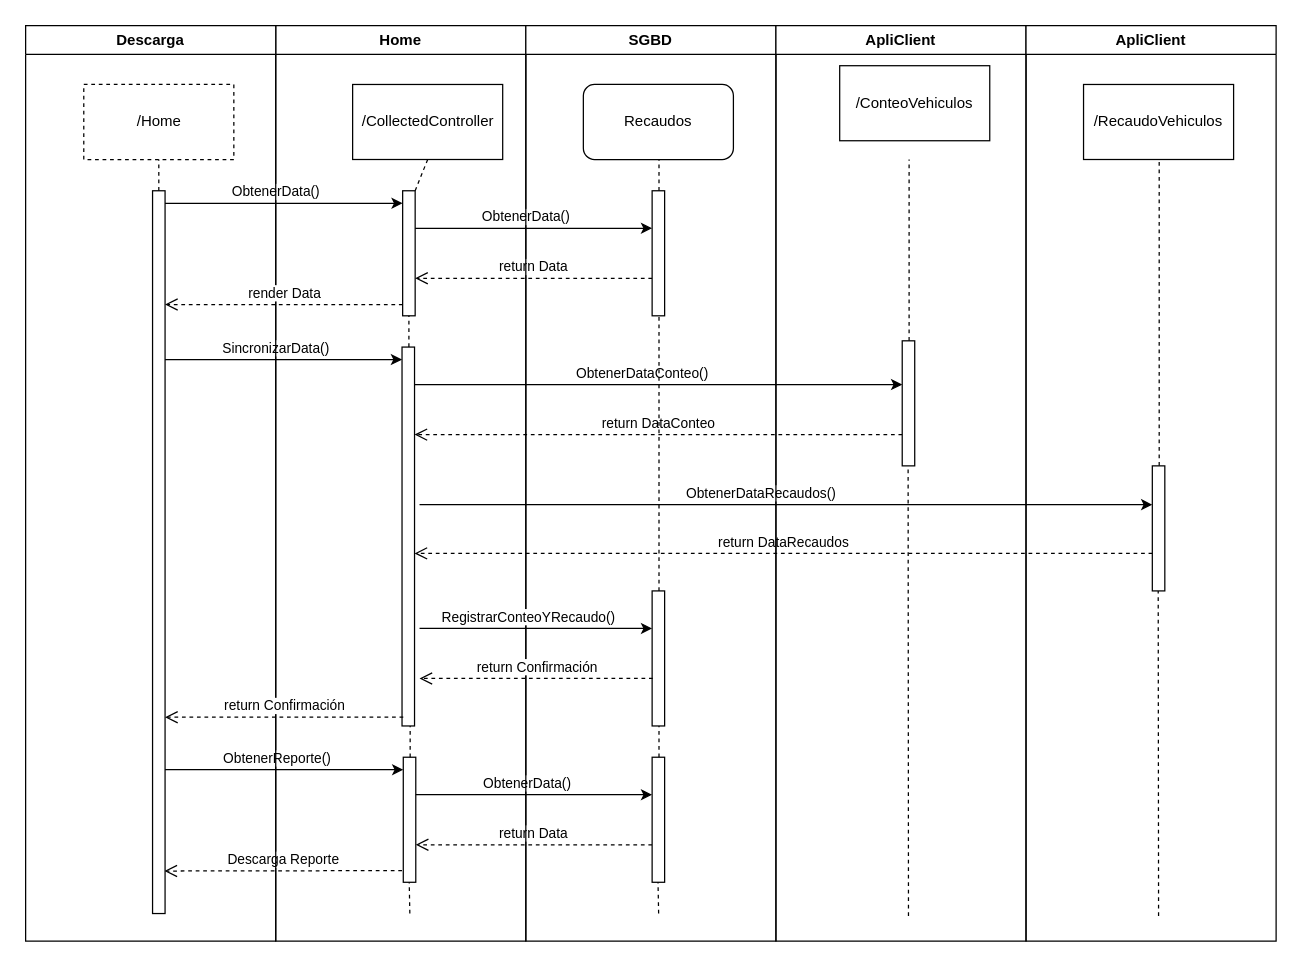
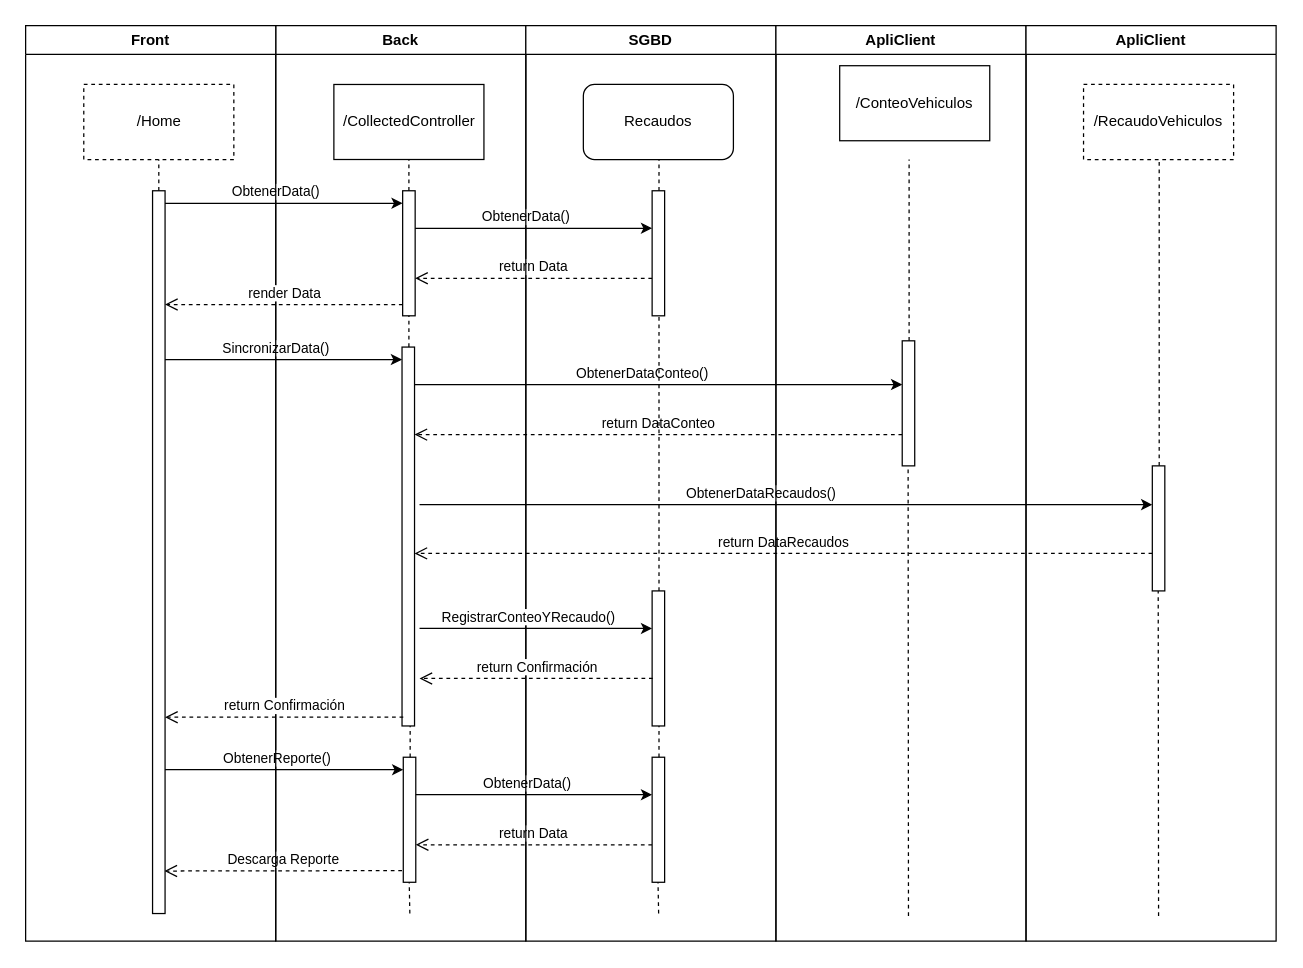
node "Descarga": label "Descarga" -> "Front"
node "Home": label "Home" -> "Back"
node "/CollectedController": moved (428, 122) -> (409, 122)
node "/RecaudoVehiculos": style solid -> dashed
